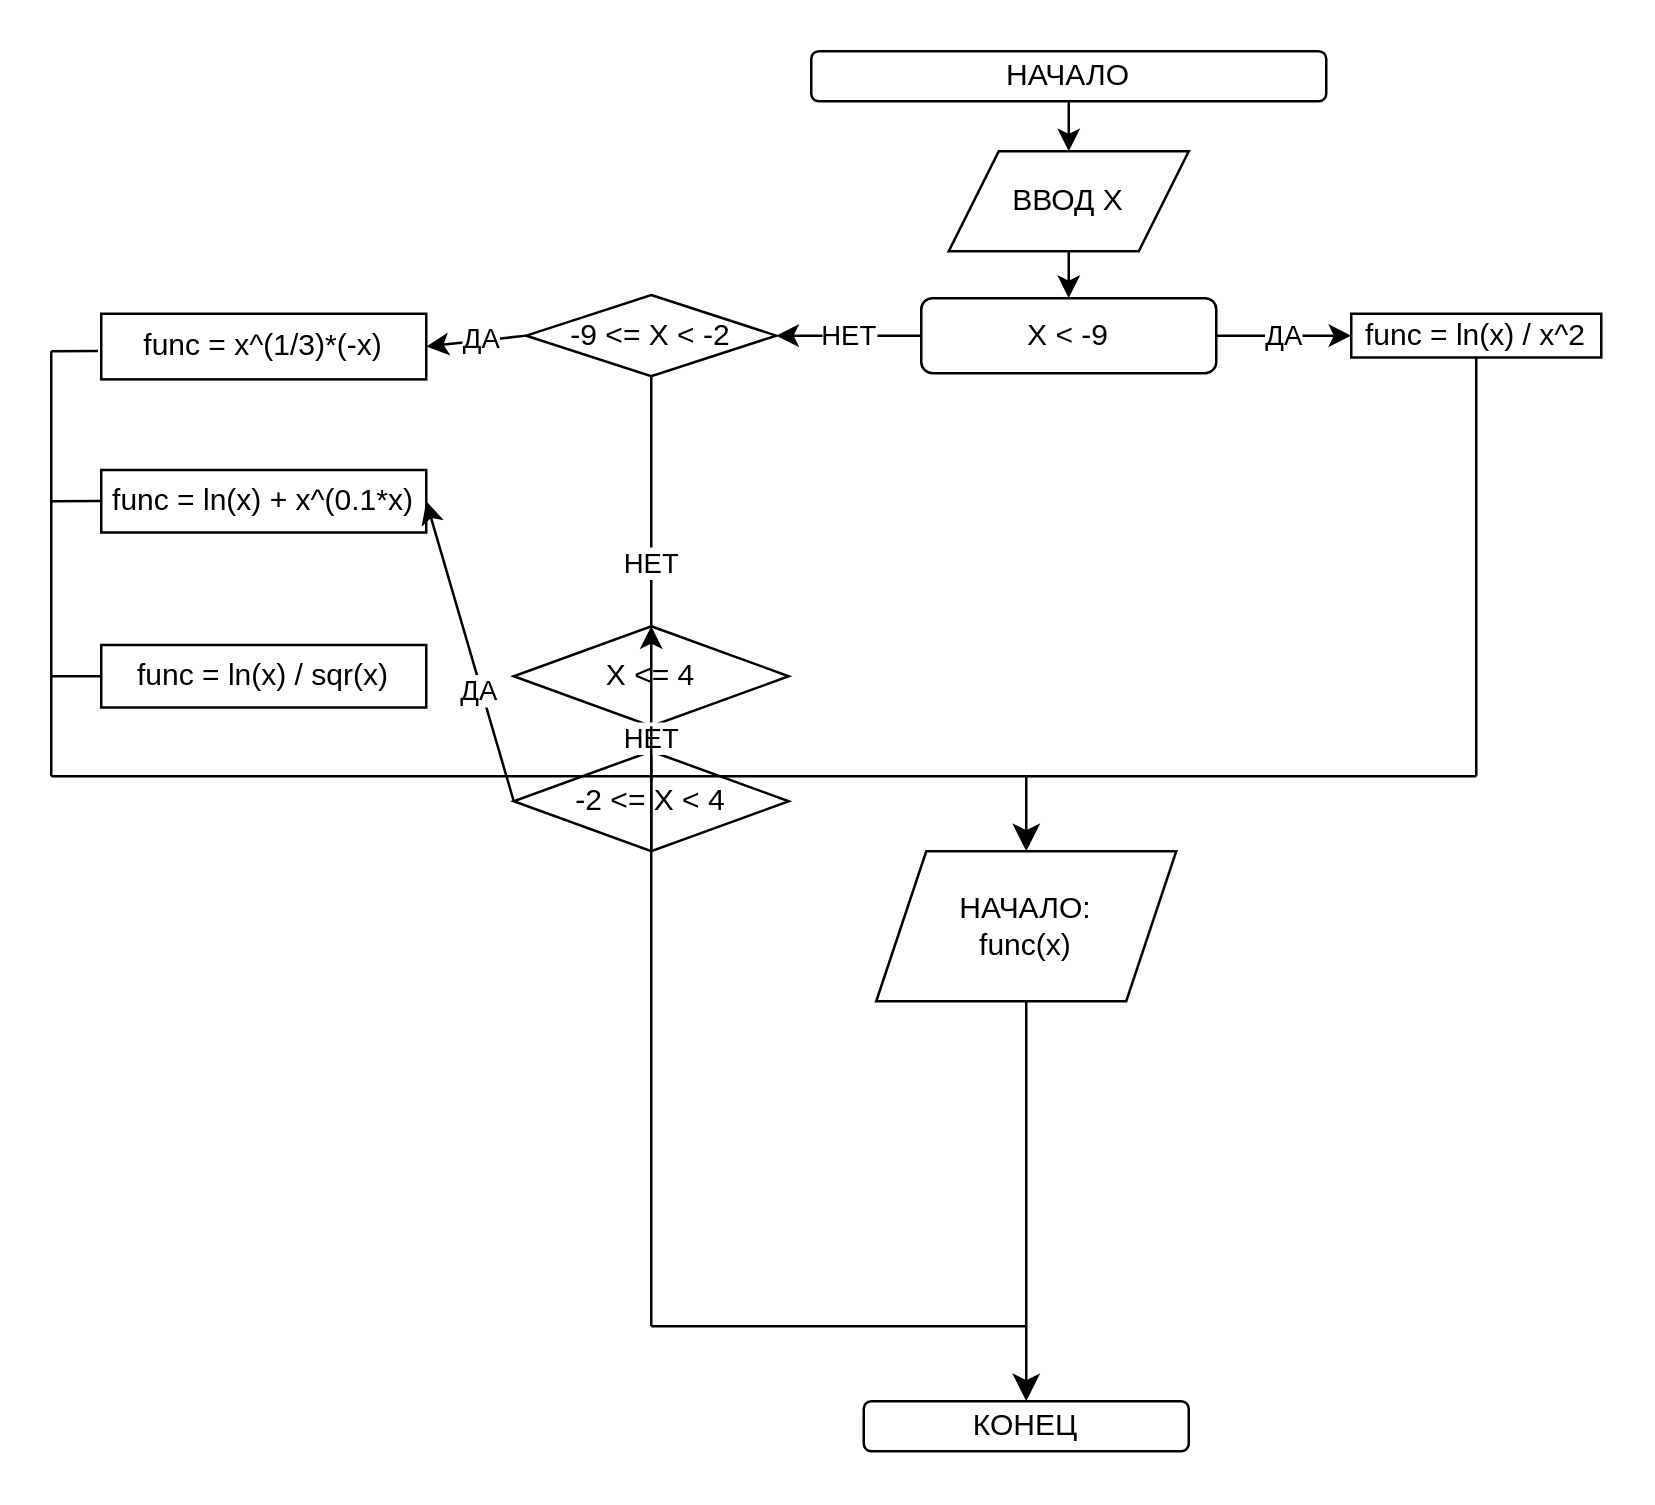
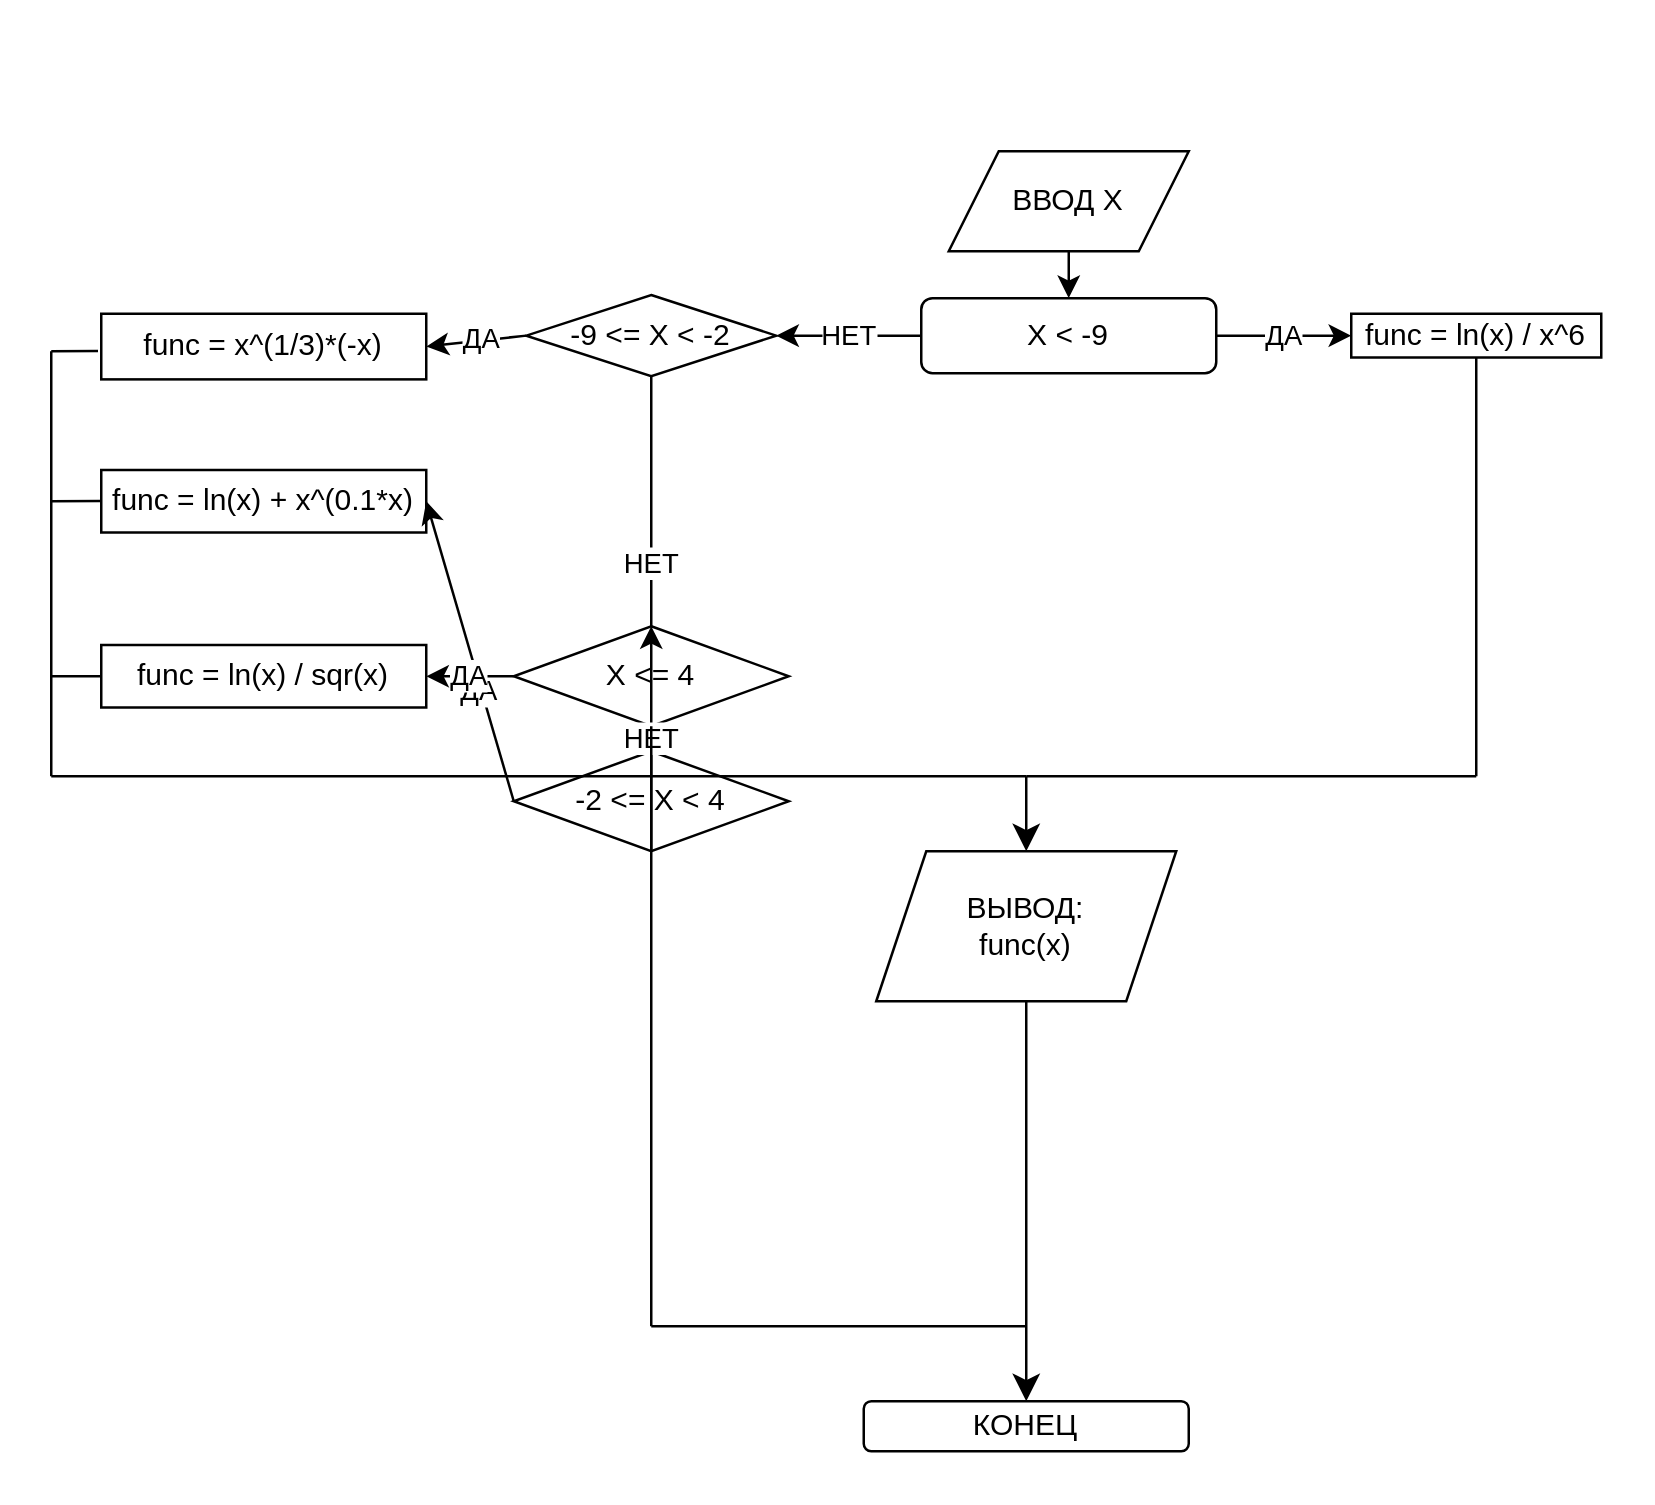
node "НАЧАЛО": removed
edge "НАЧАЛО" -> "ВВОД X": removed
node "func = ln(x) / x^2": label "func = ln(x) / x^2" -> "func = ln(x) / x^6"
edge "X <= 4" -> "func = ln(x) / sqr(x)": added, label "ДА"
node "НАЧАЛО: func(x)": label "НАЧАЛО: func(x)" -> "ВЫВОД: func(x)"
